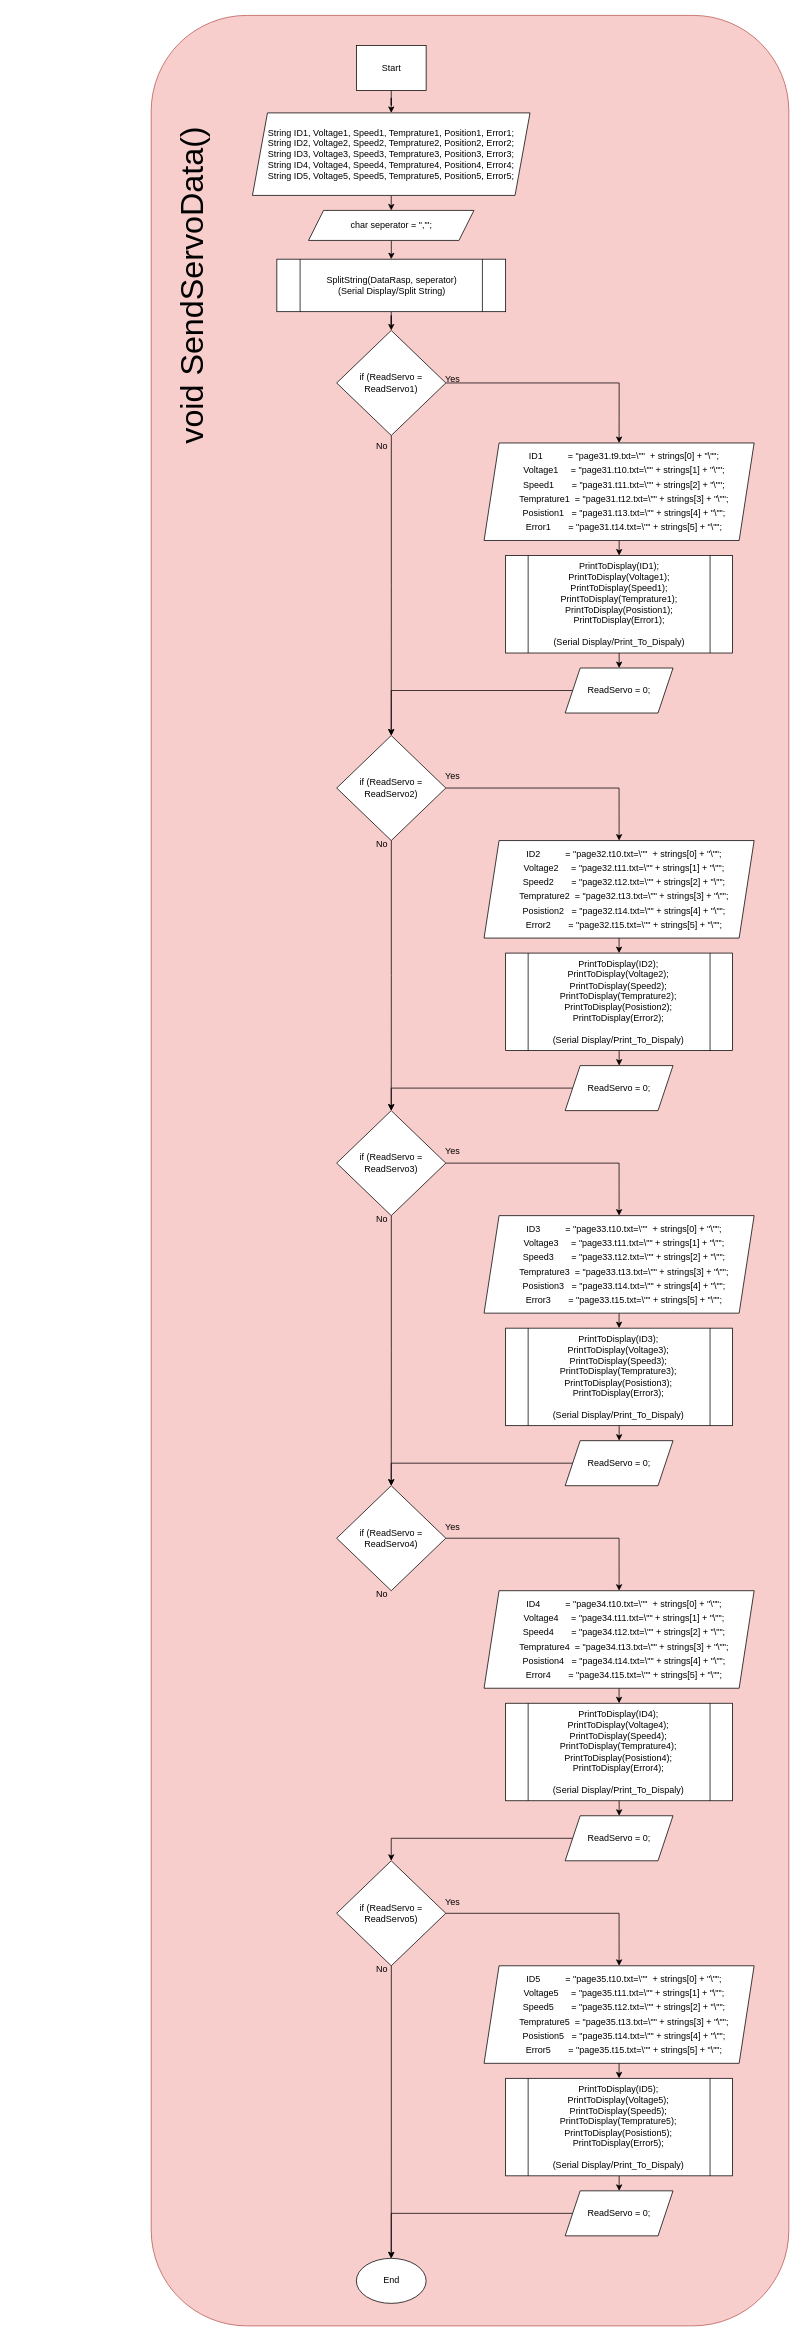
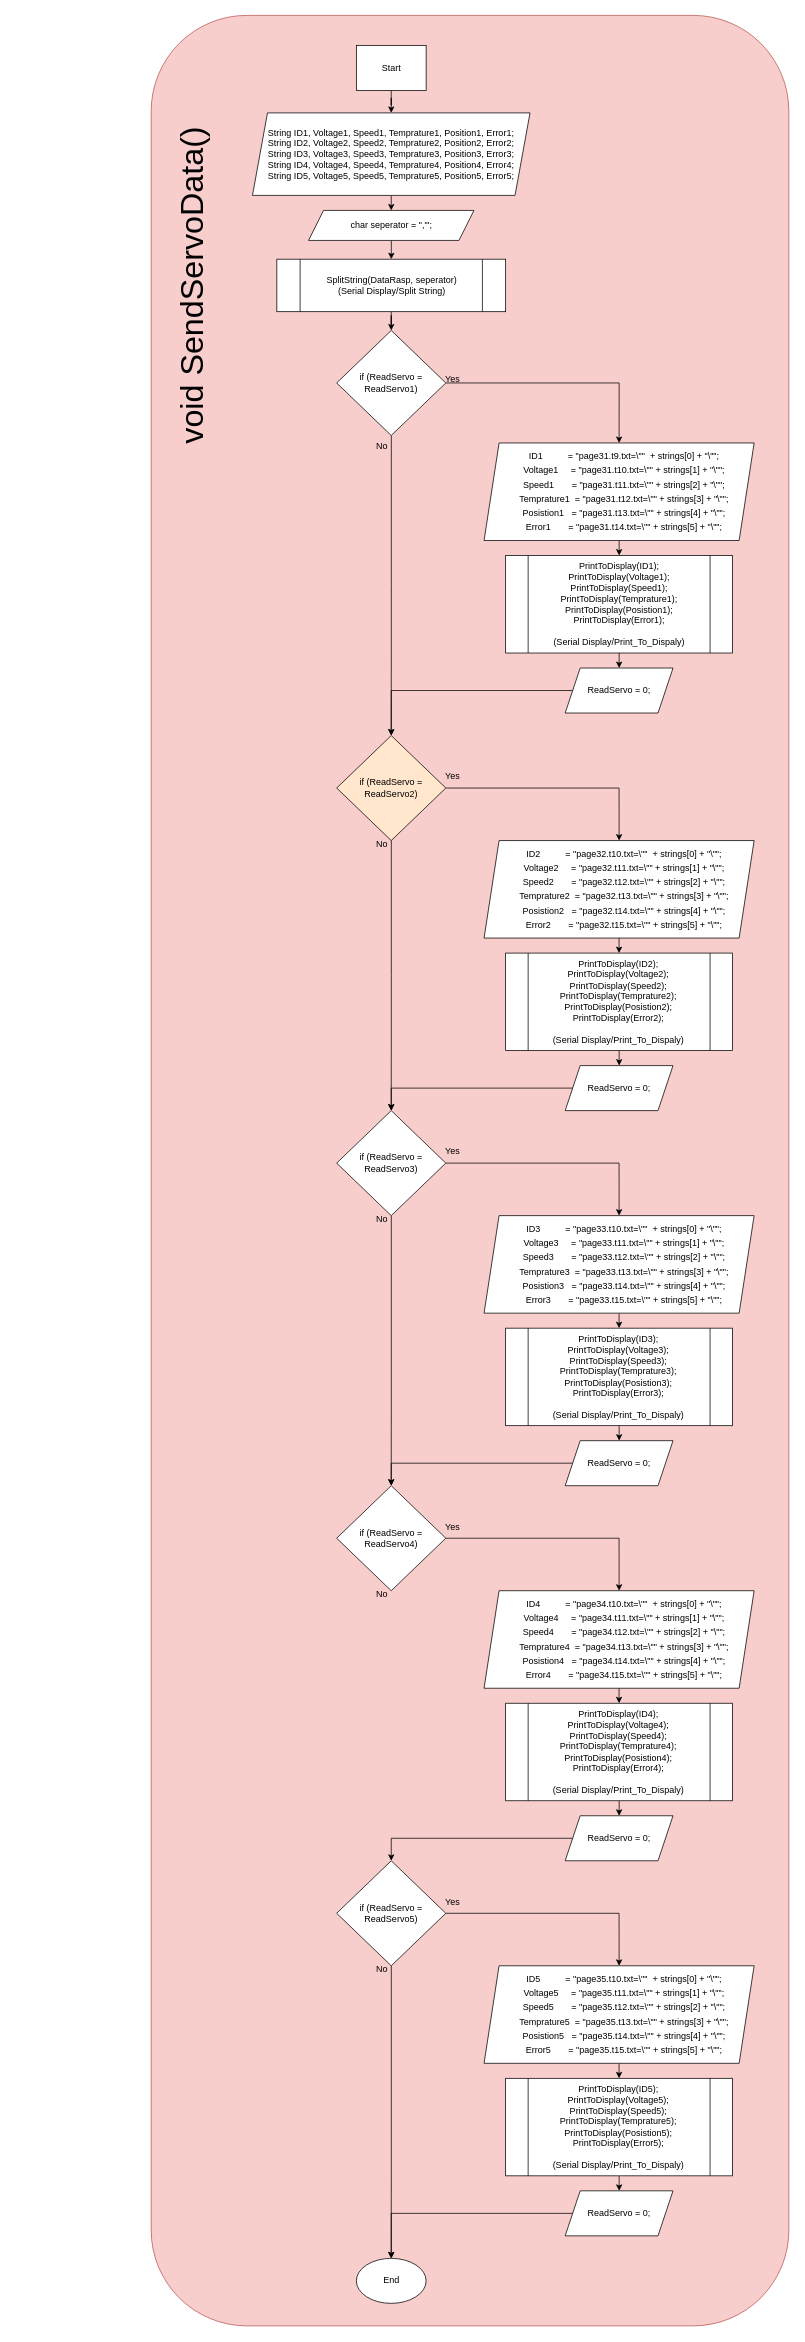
node "if (ReadServo = ReadServo2)": fillcolor #ffffff -> #ffe6cc
